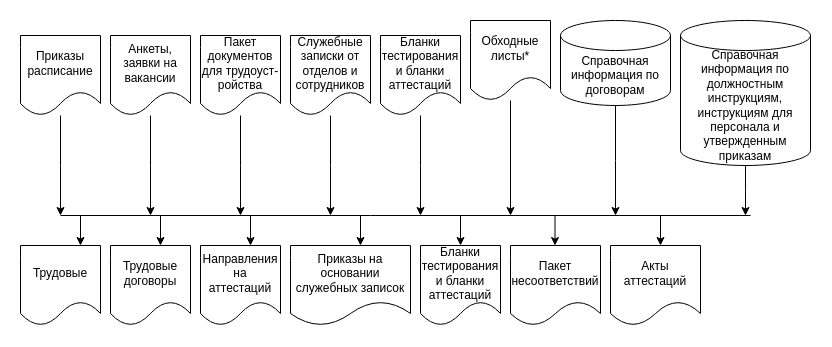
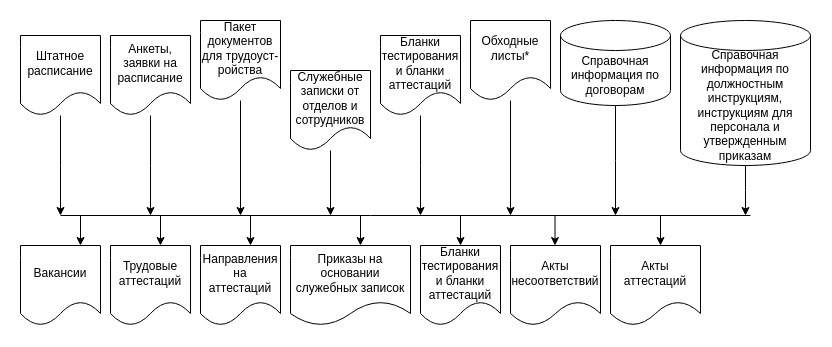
node "Приказы расписание": label "Приказы расписание" -> "Штатное расписание"
node "Анкеты, заявки на вакансии": label "Анкеты, заявки на вакансии" -> "Анкеты, заявки на расписание"
node "Пакет документов для трудоуст-ройства": moved (241, 76) -> (241, 61)
node "Служебные записки от отделов и сотрудников": moved (331, 76) -> (331, 111)
node "Трудовые": label "Трудовые" -> "Вакансии"
node "Трудовые договоры": label "Трудовые договоры" -> "Трудовые аттестаций"
node "Пакет несоответствий": label "Пакет несоответствий" -> "Акты несоответствий"
